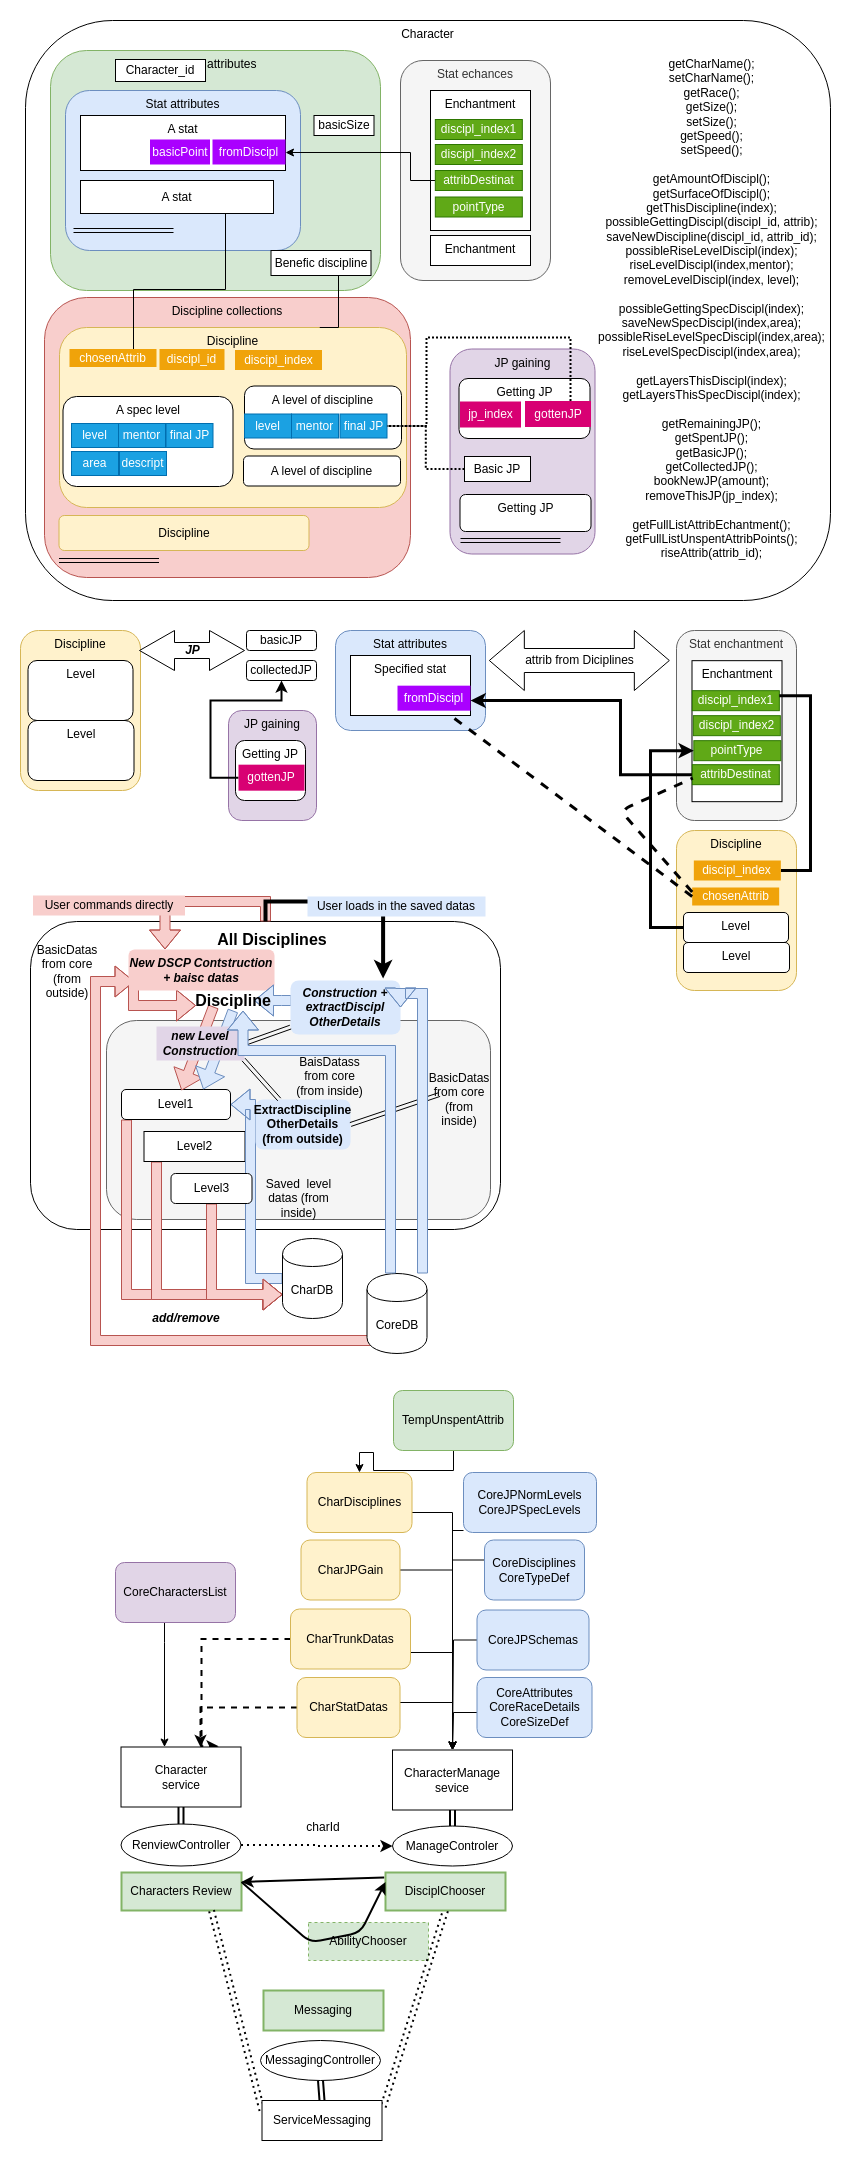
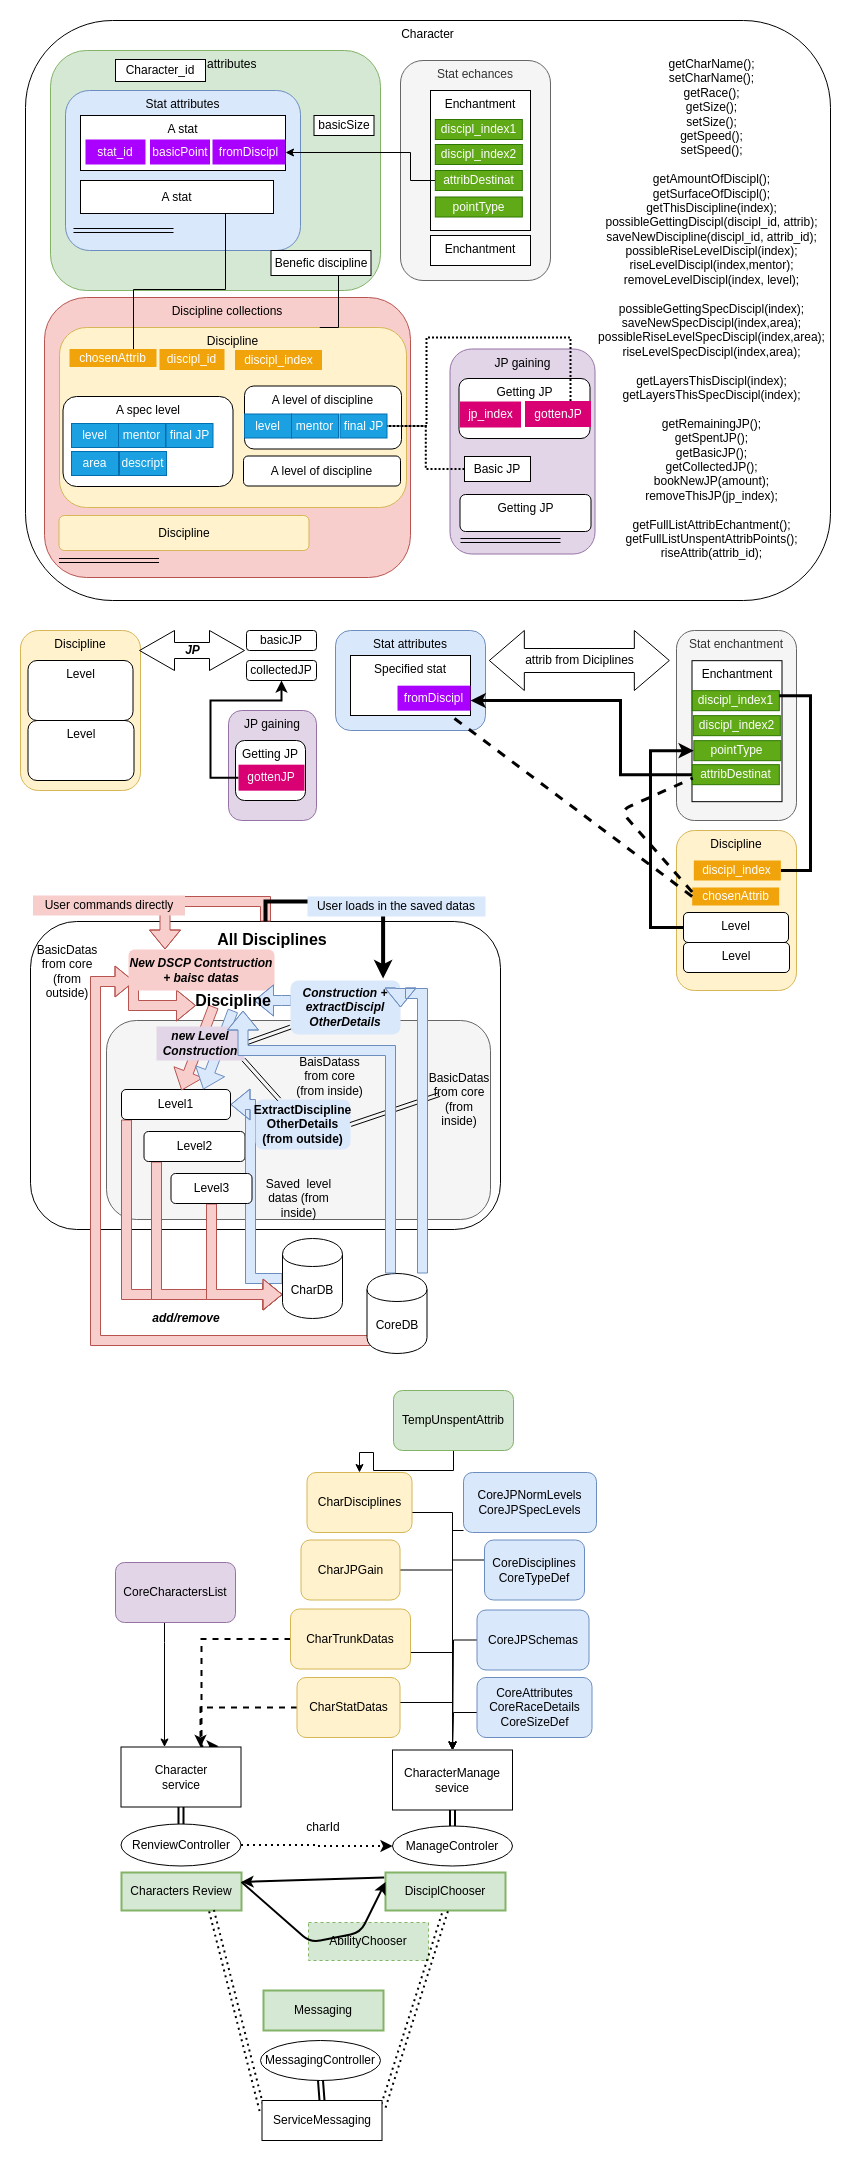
node "stat_id": added
node "Level2": shape rectangle -> rounded rectangle
